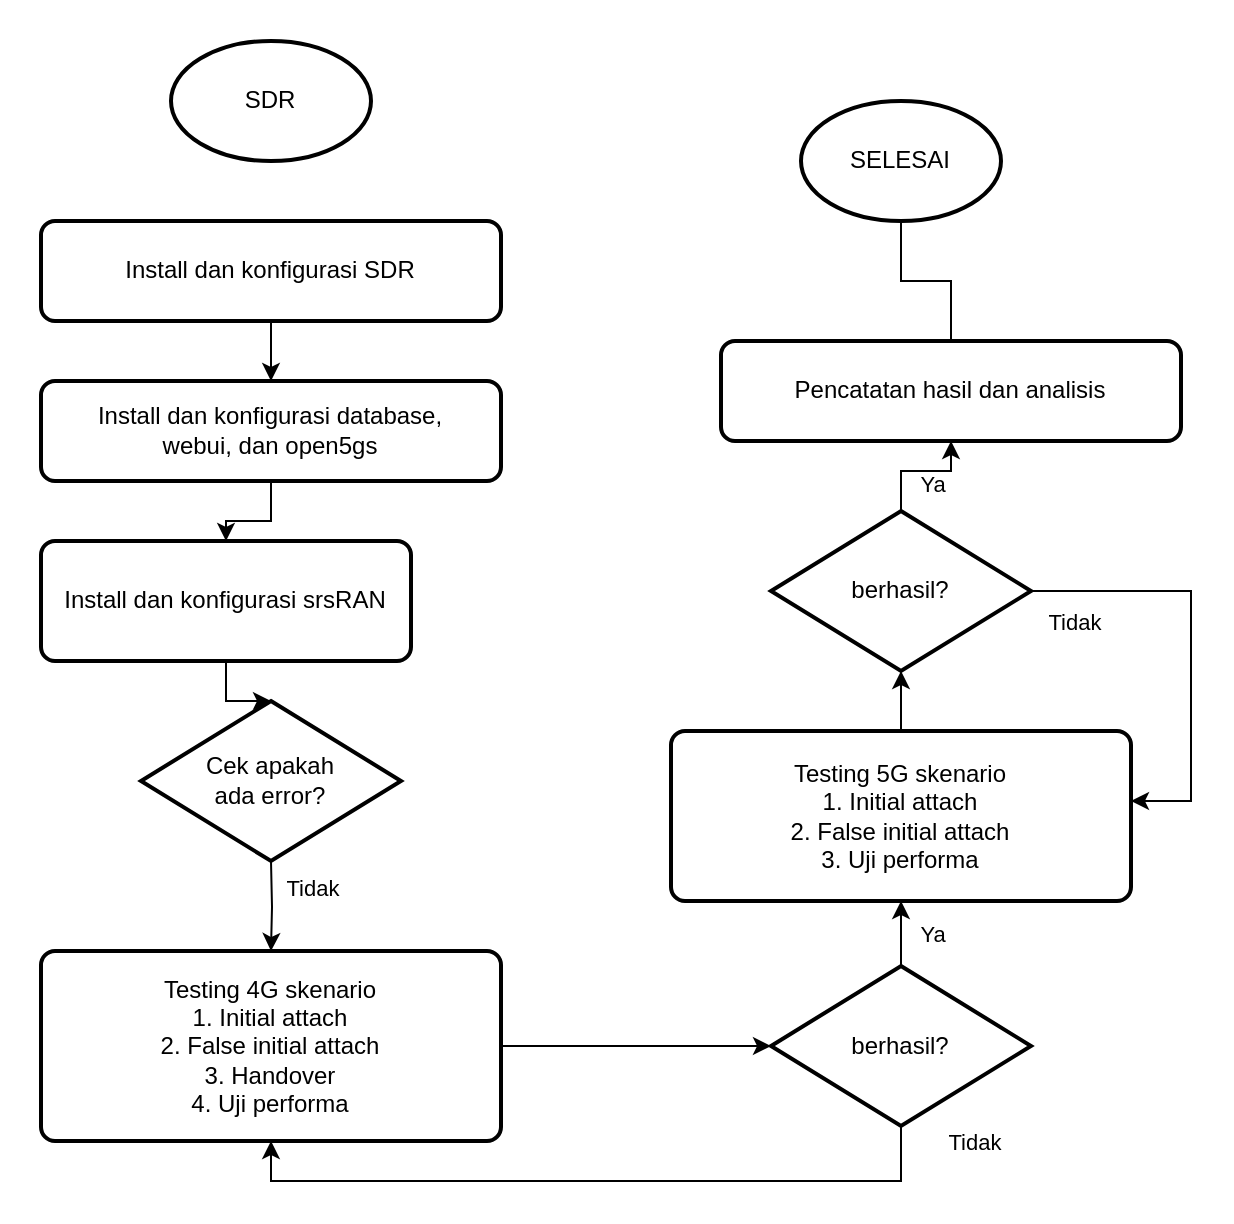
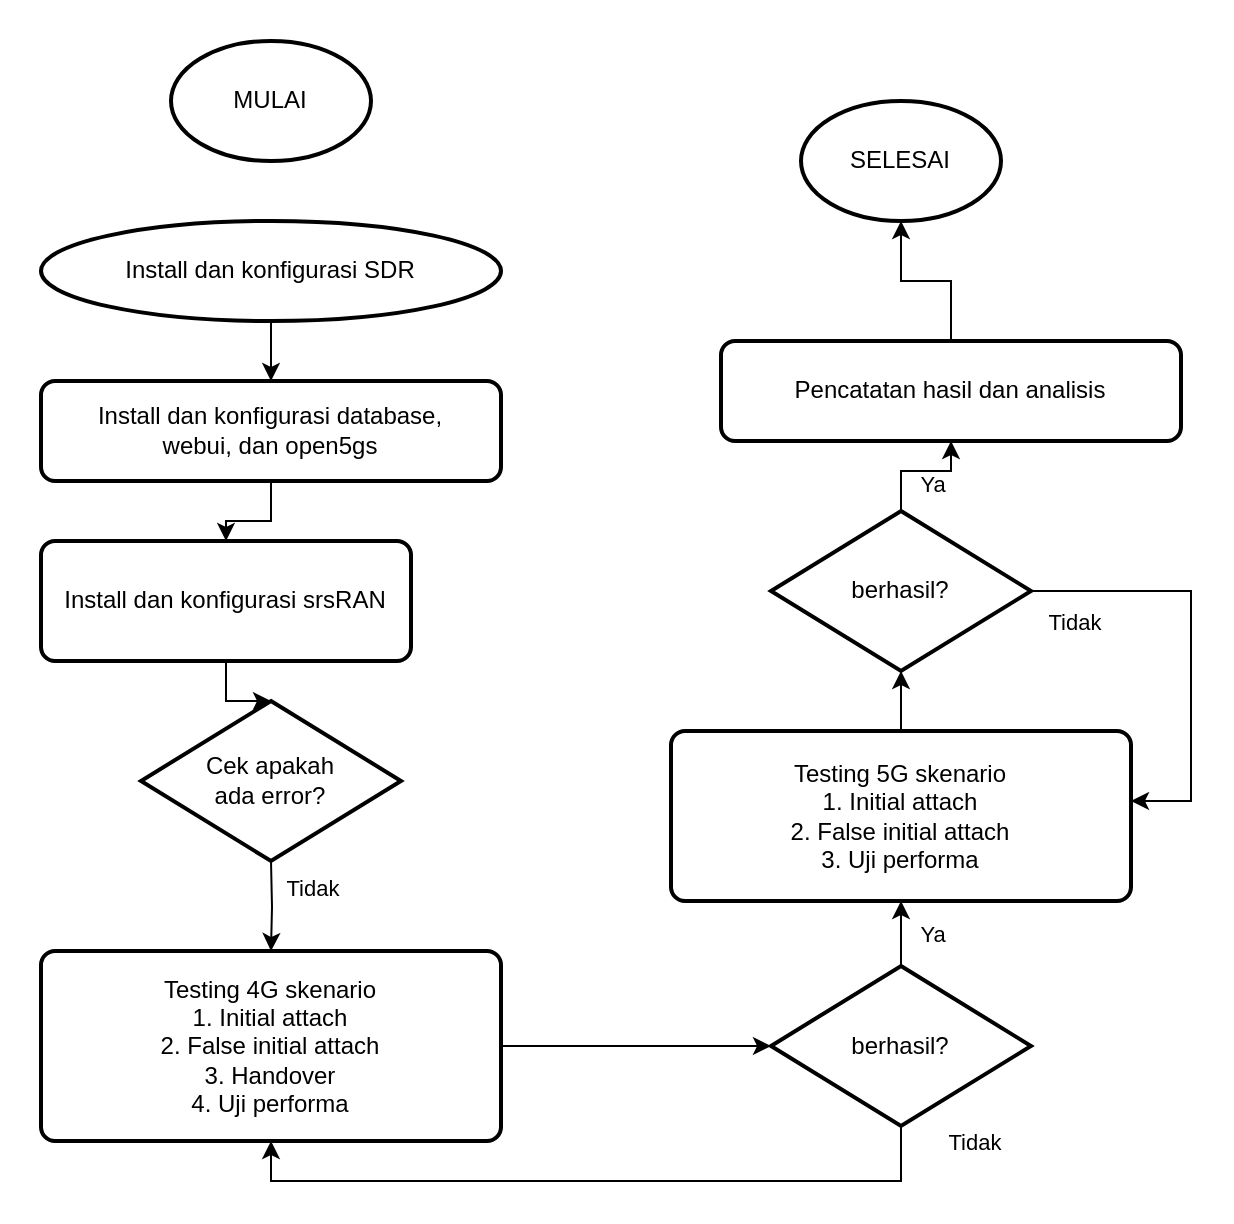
node "SDR": label "SDR" -> "MULAI"
edge "SELESAI" -- "Pencatatan hasil dan analisis": arrowhead none -> classic
node "Install dan konfigurasi SDR": shape rounded rectangle -> ellipse
